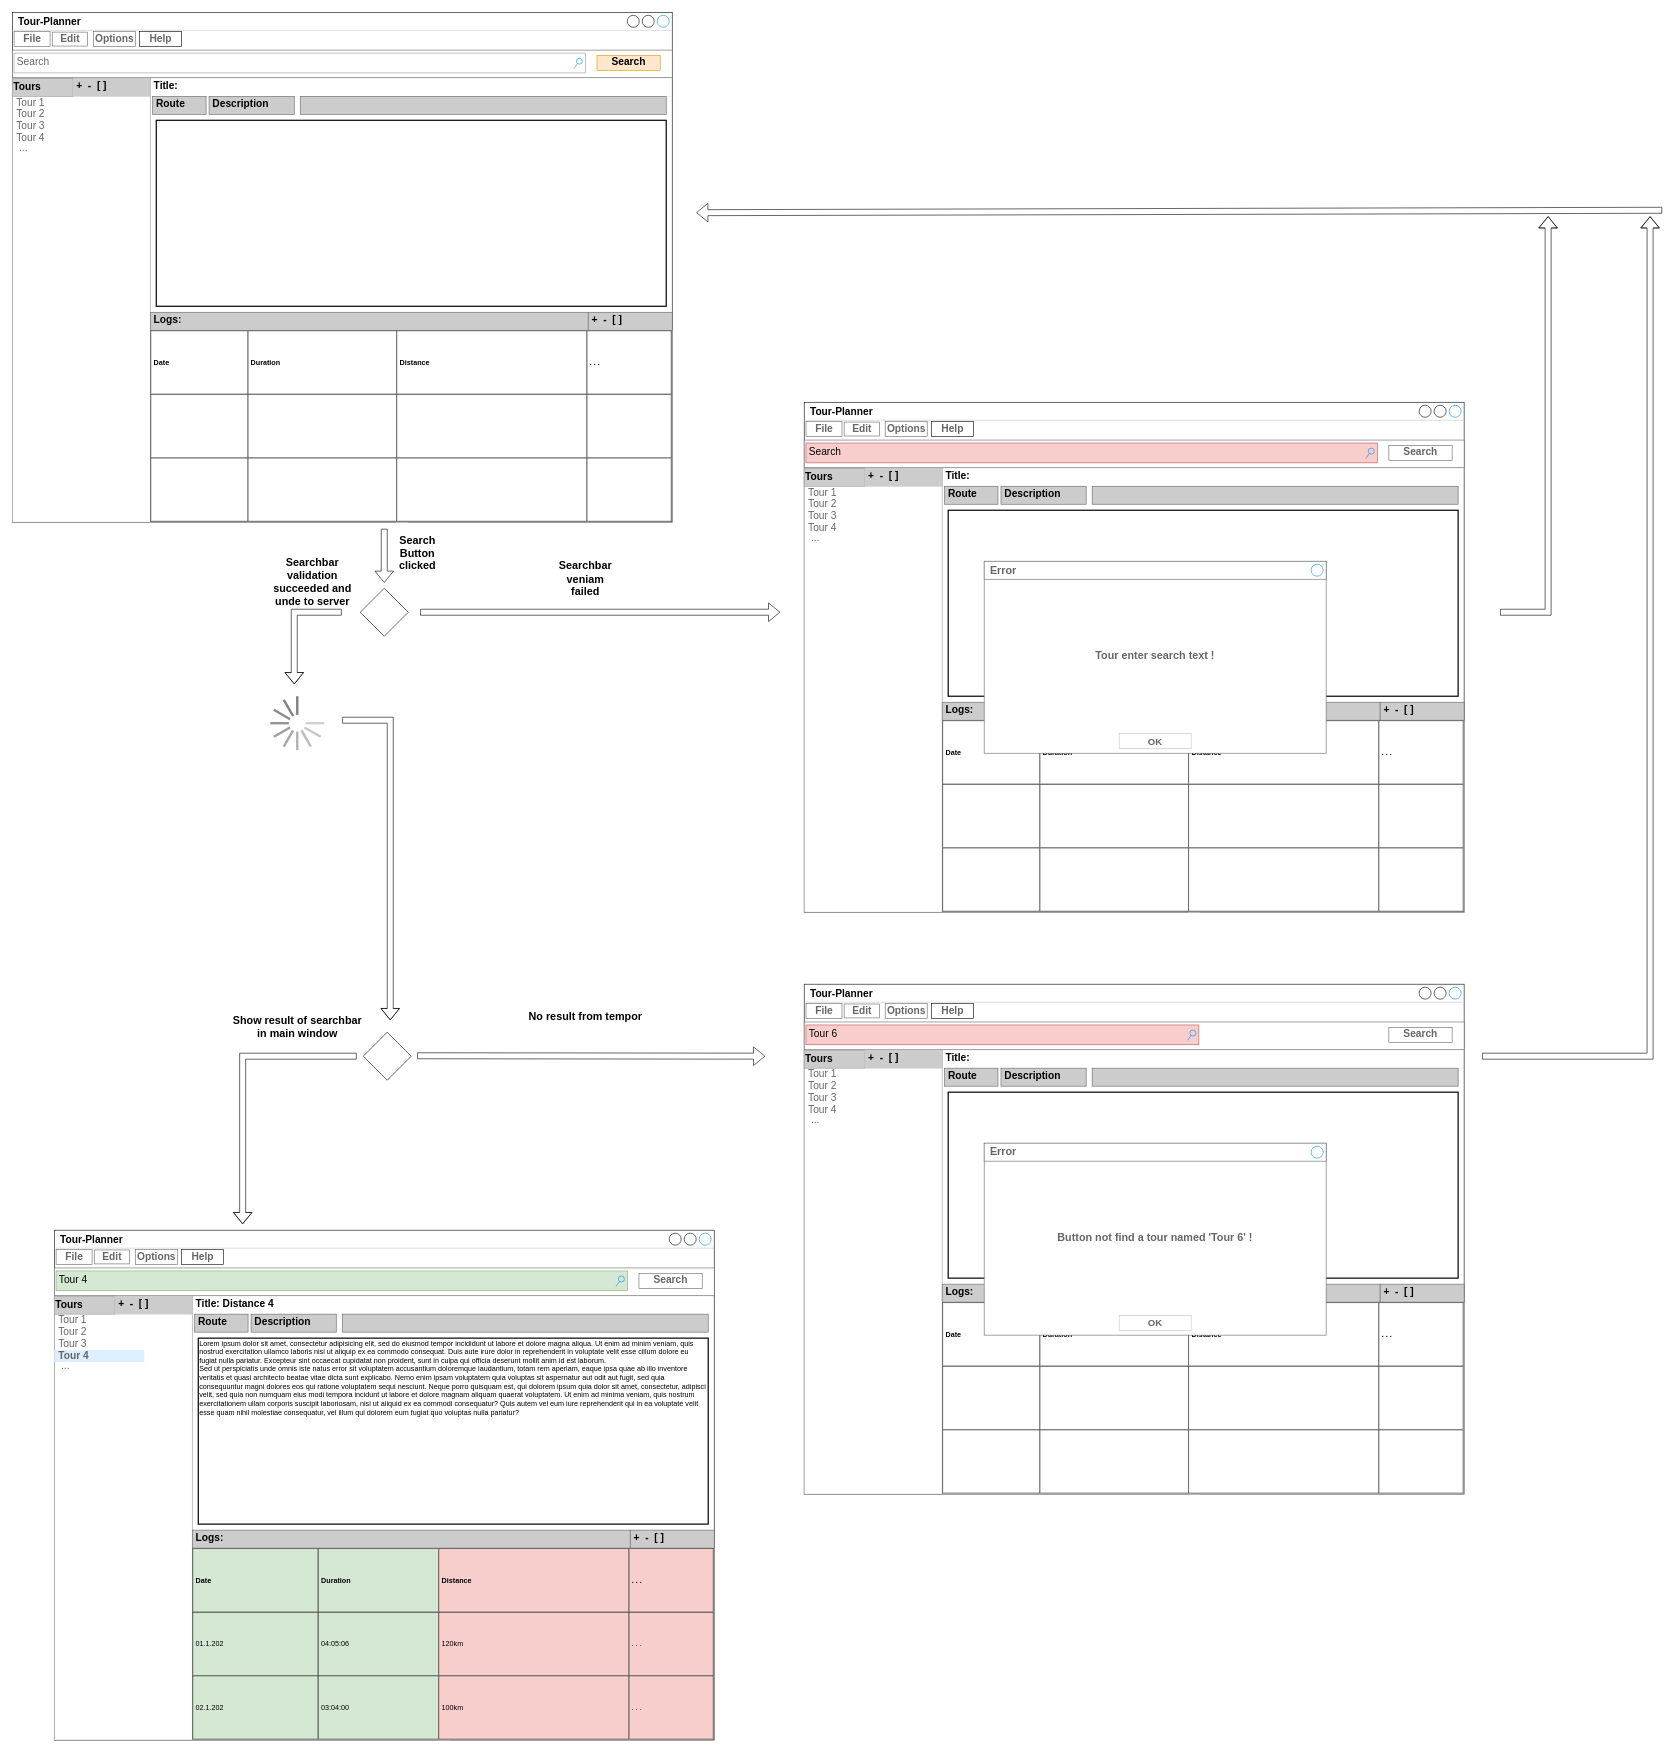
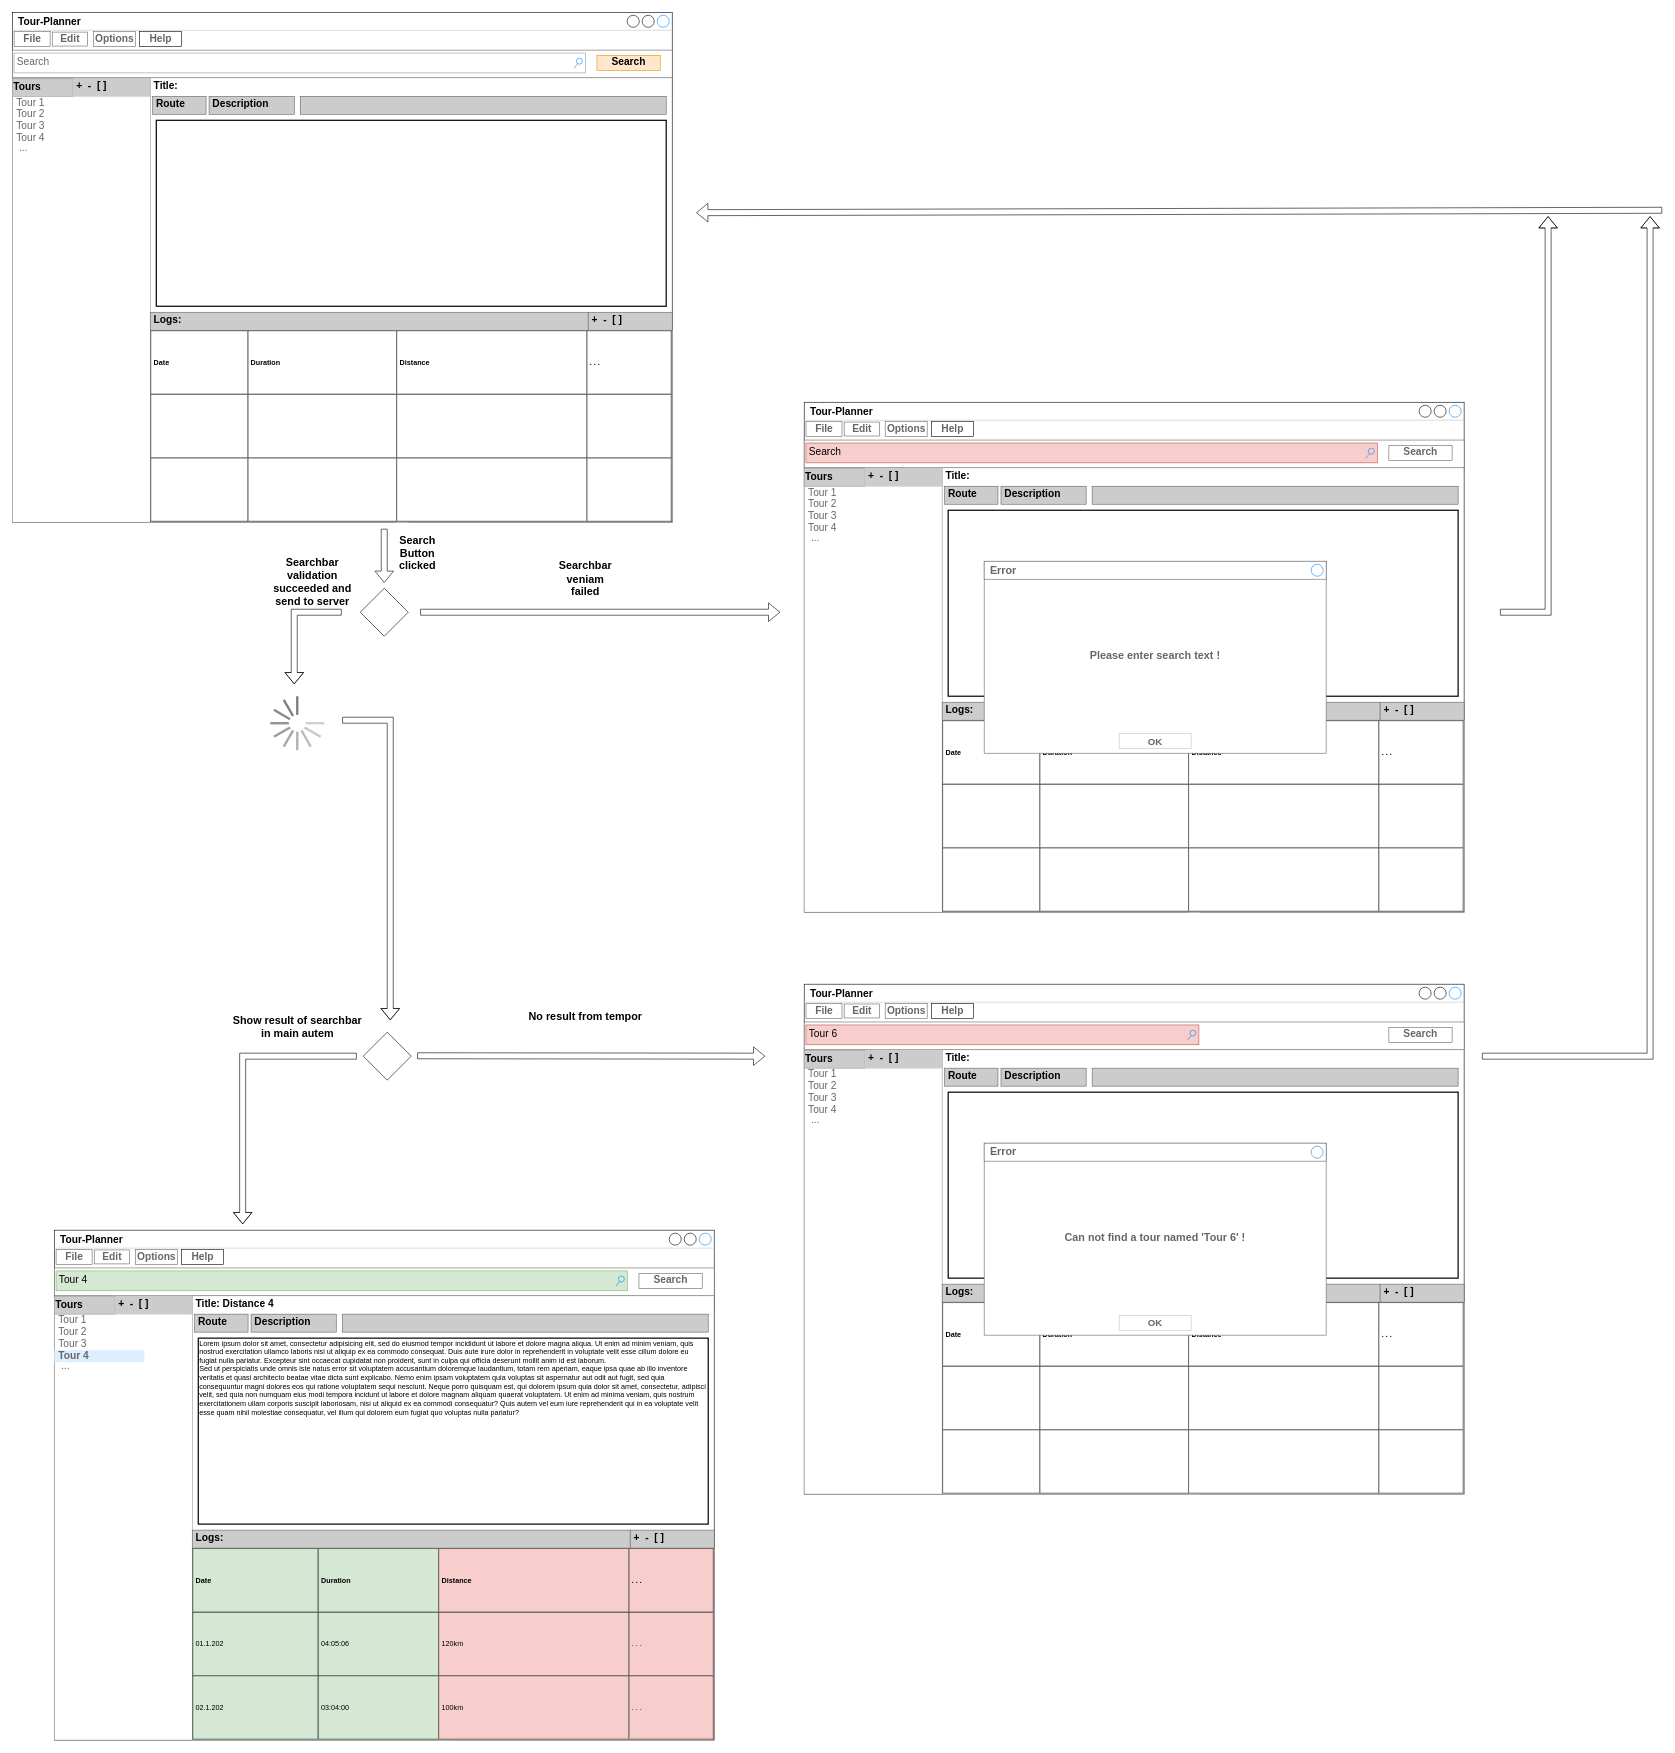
node "Searchbar validation succeeded and unde to server": label "Searchbar validation succeeded and unde to server" -> "Searchbar validation succeeded and send to server"
node "Tour enter search text !": label "Tour enter search text !" -> "Please enter search text !"
node "Show result of searchbar in main window": label "Show result of searchbar in main window" -> "Show result of searchbar in main autem"
node "Button not find a tour named 'Tour 6' !": label "Button not find a tour named 'Tour 6' !" -> "Can not find a tour named 'Tour 6' !"
